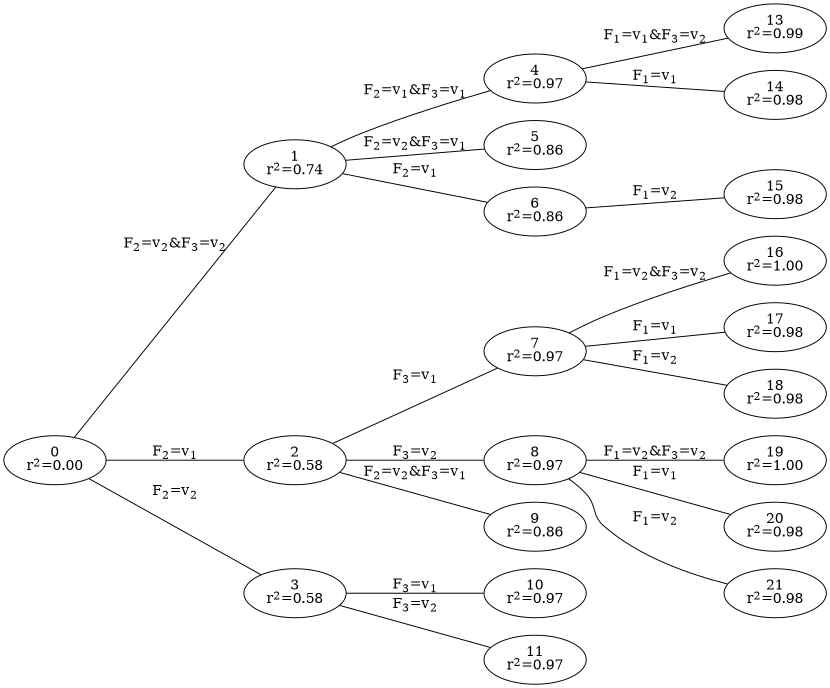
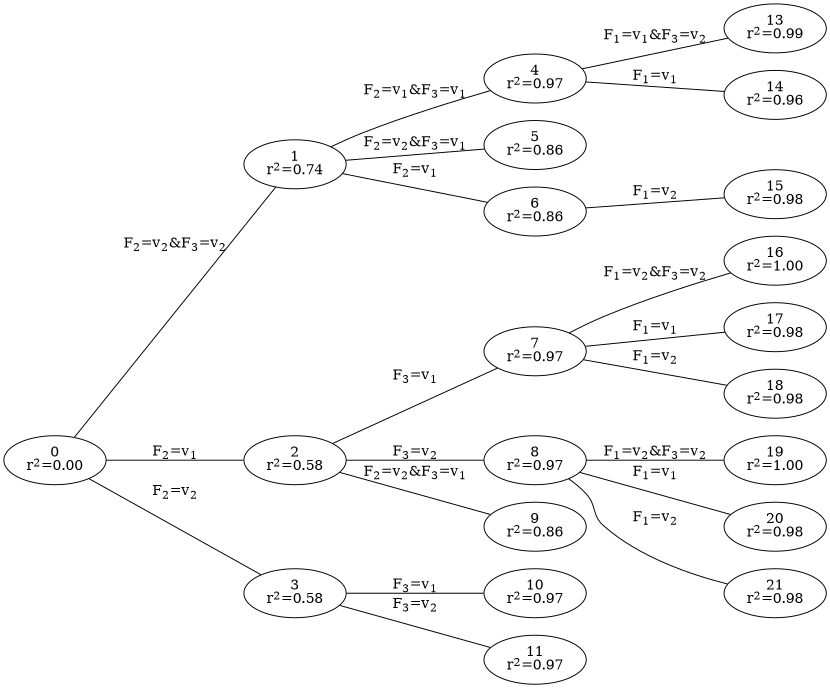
node "14": text "=0.98" -> "=0.96"
